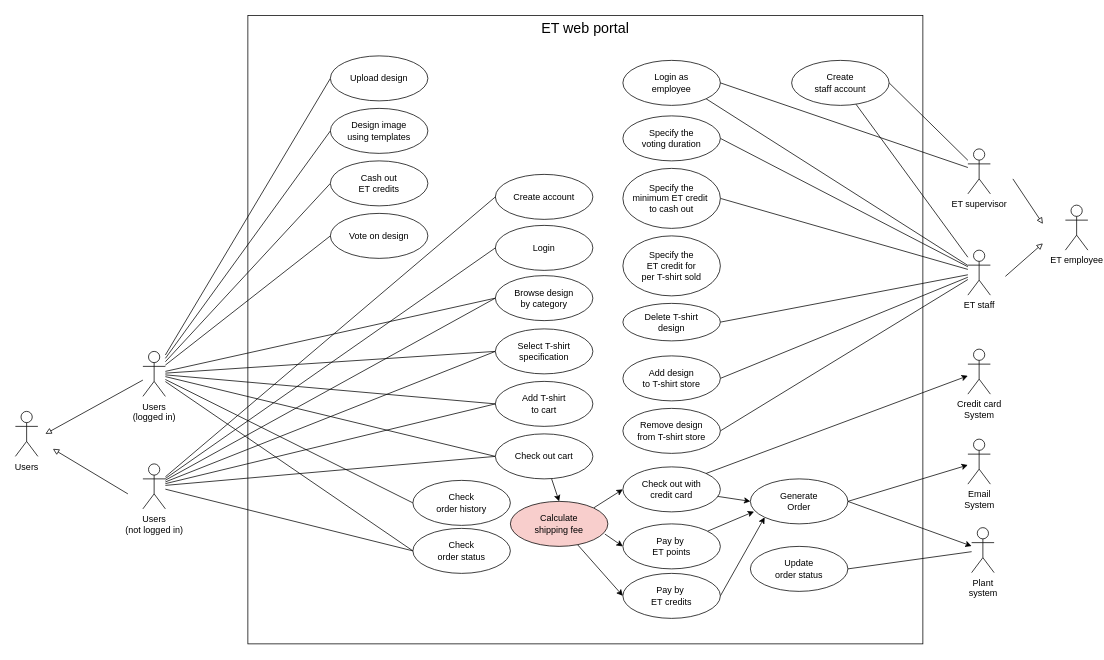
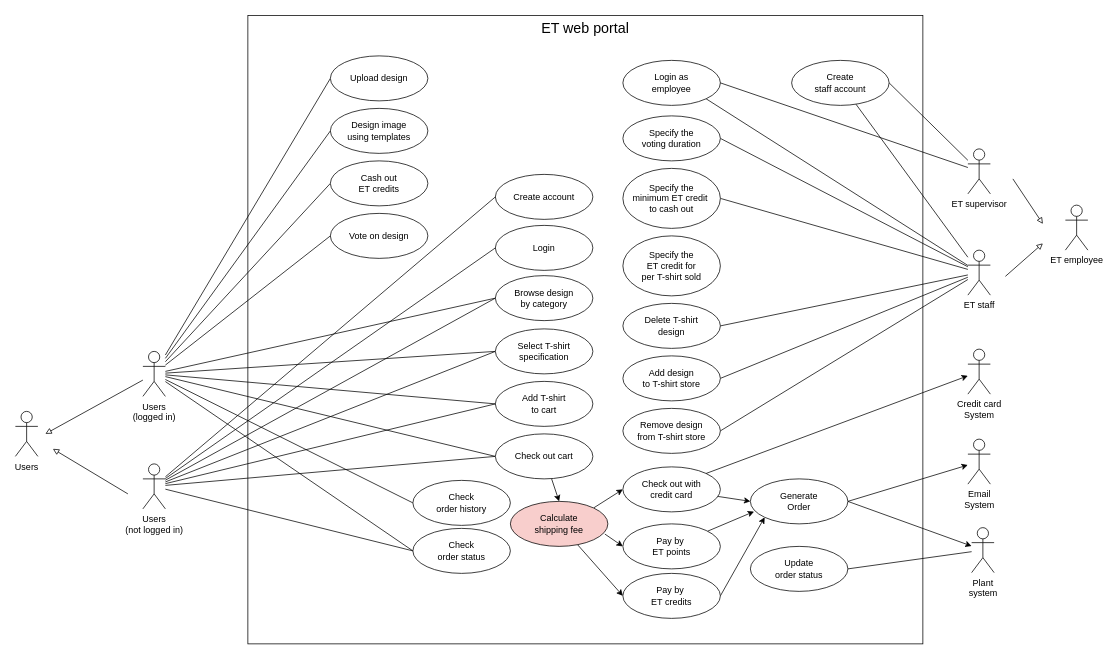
node "Delete T-shirt design": size 98x38 -> 98x45
